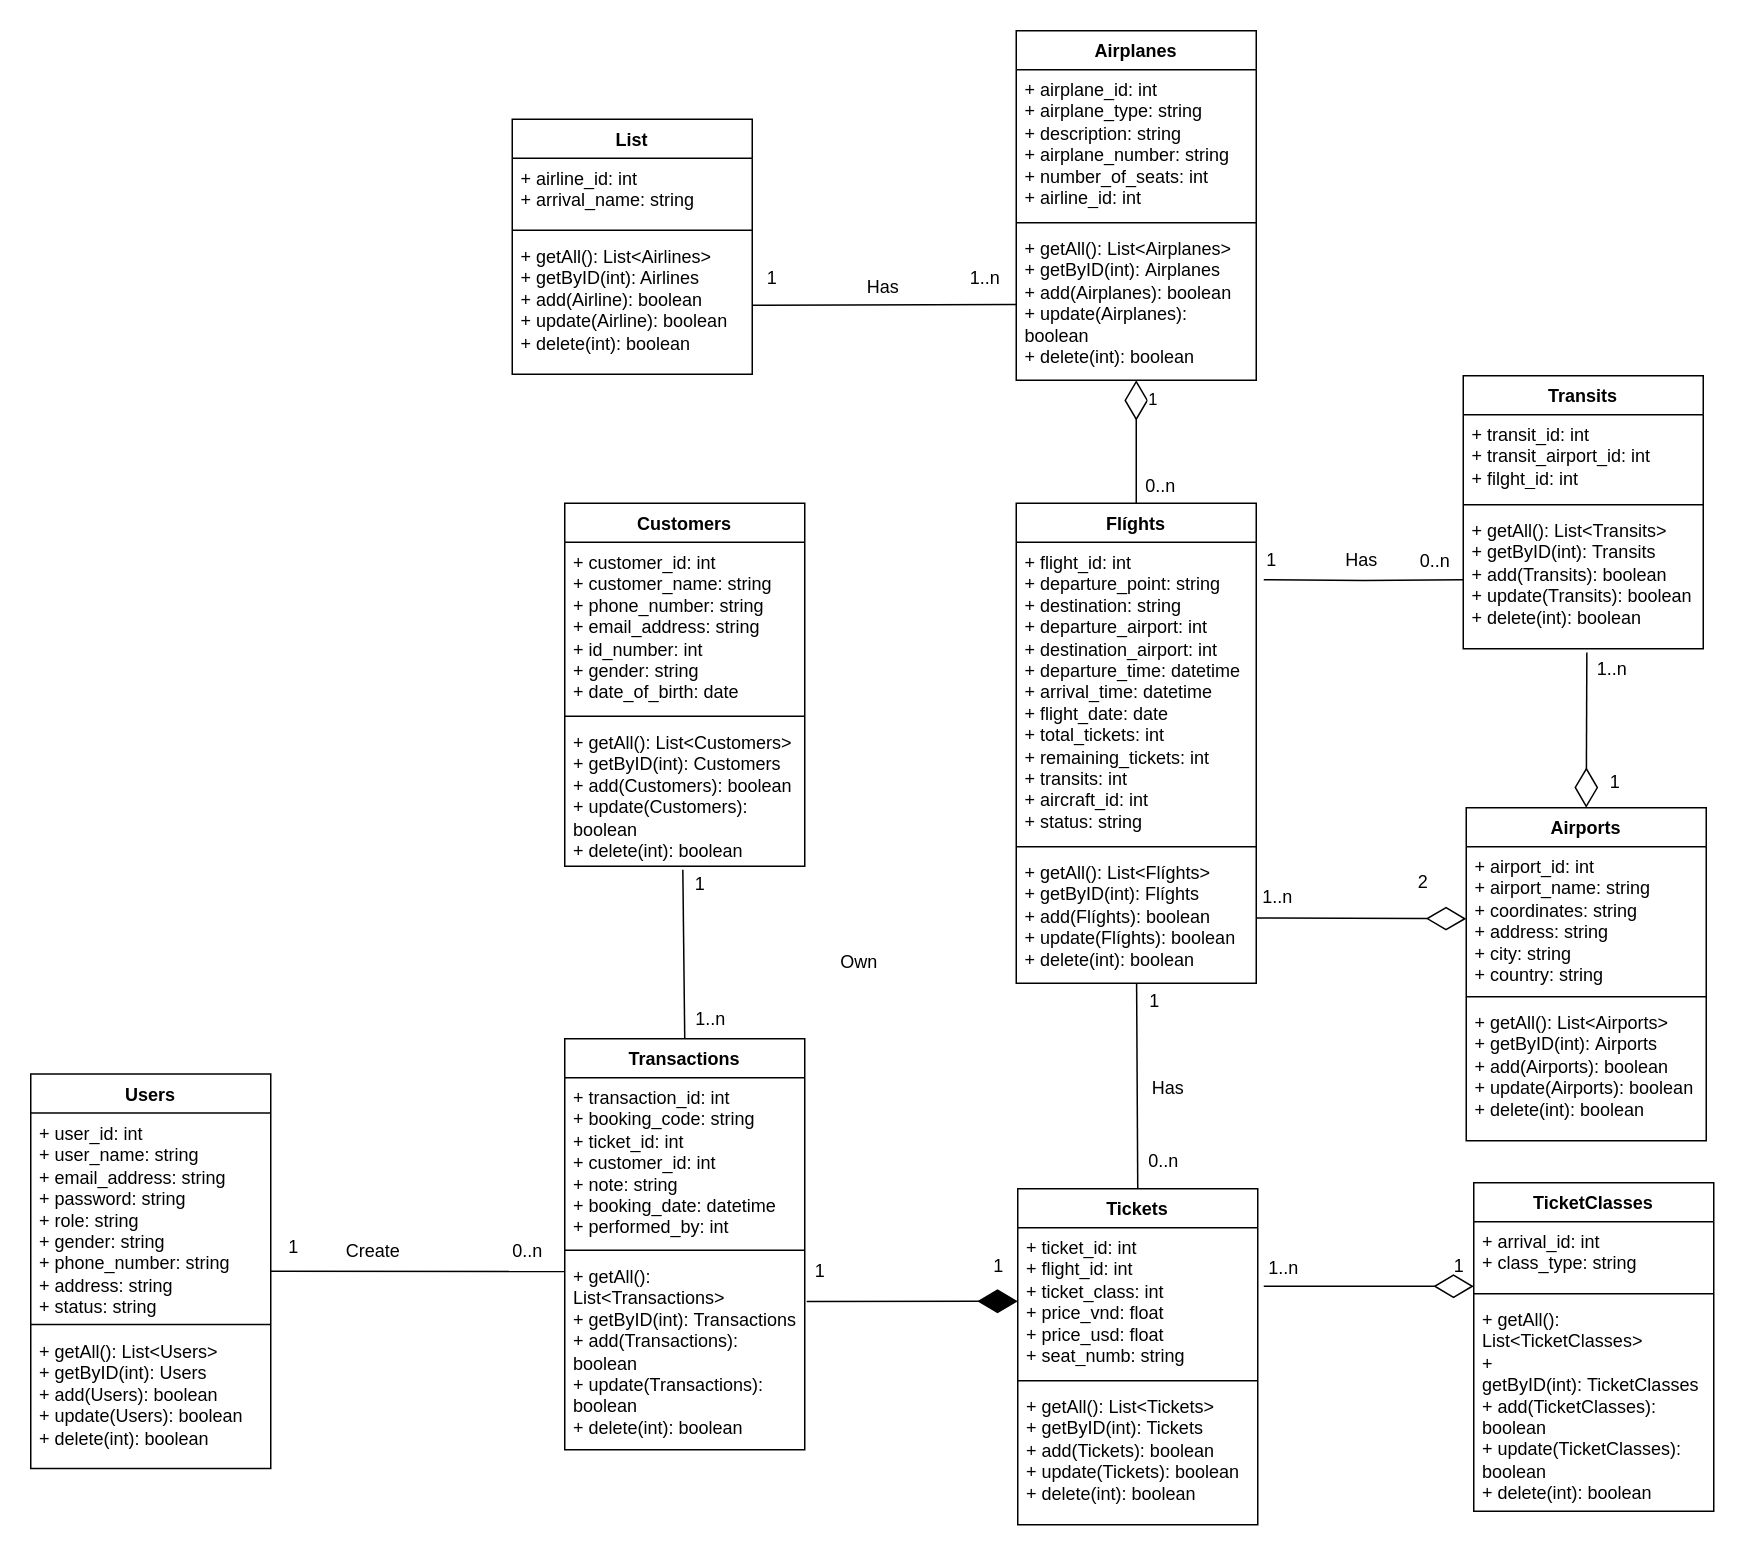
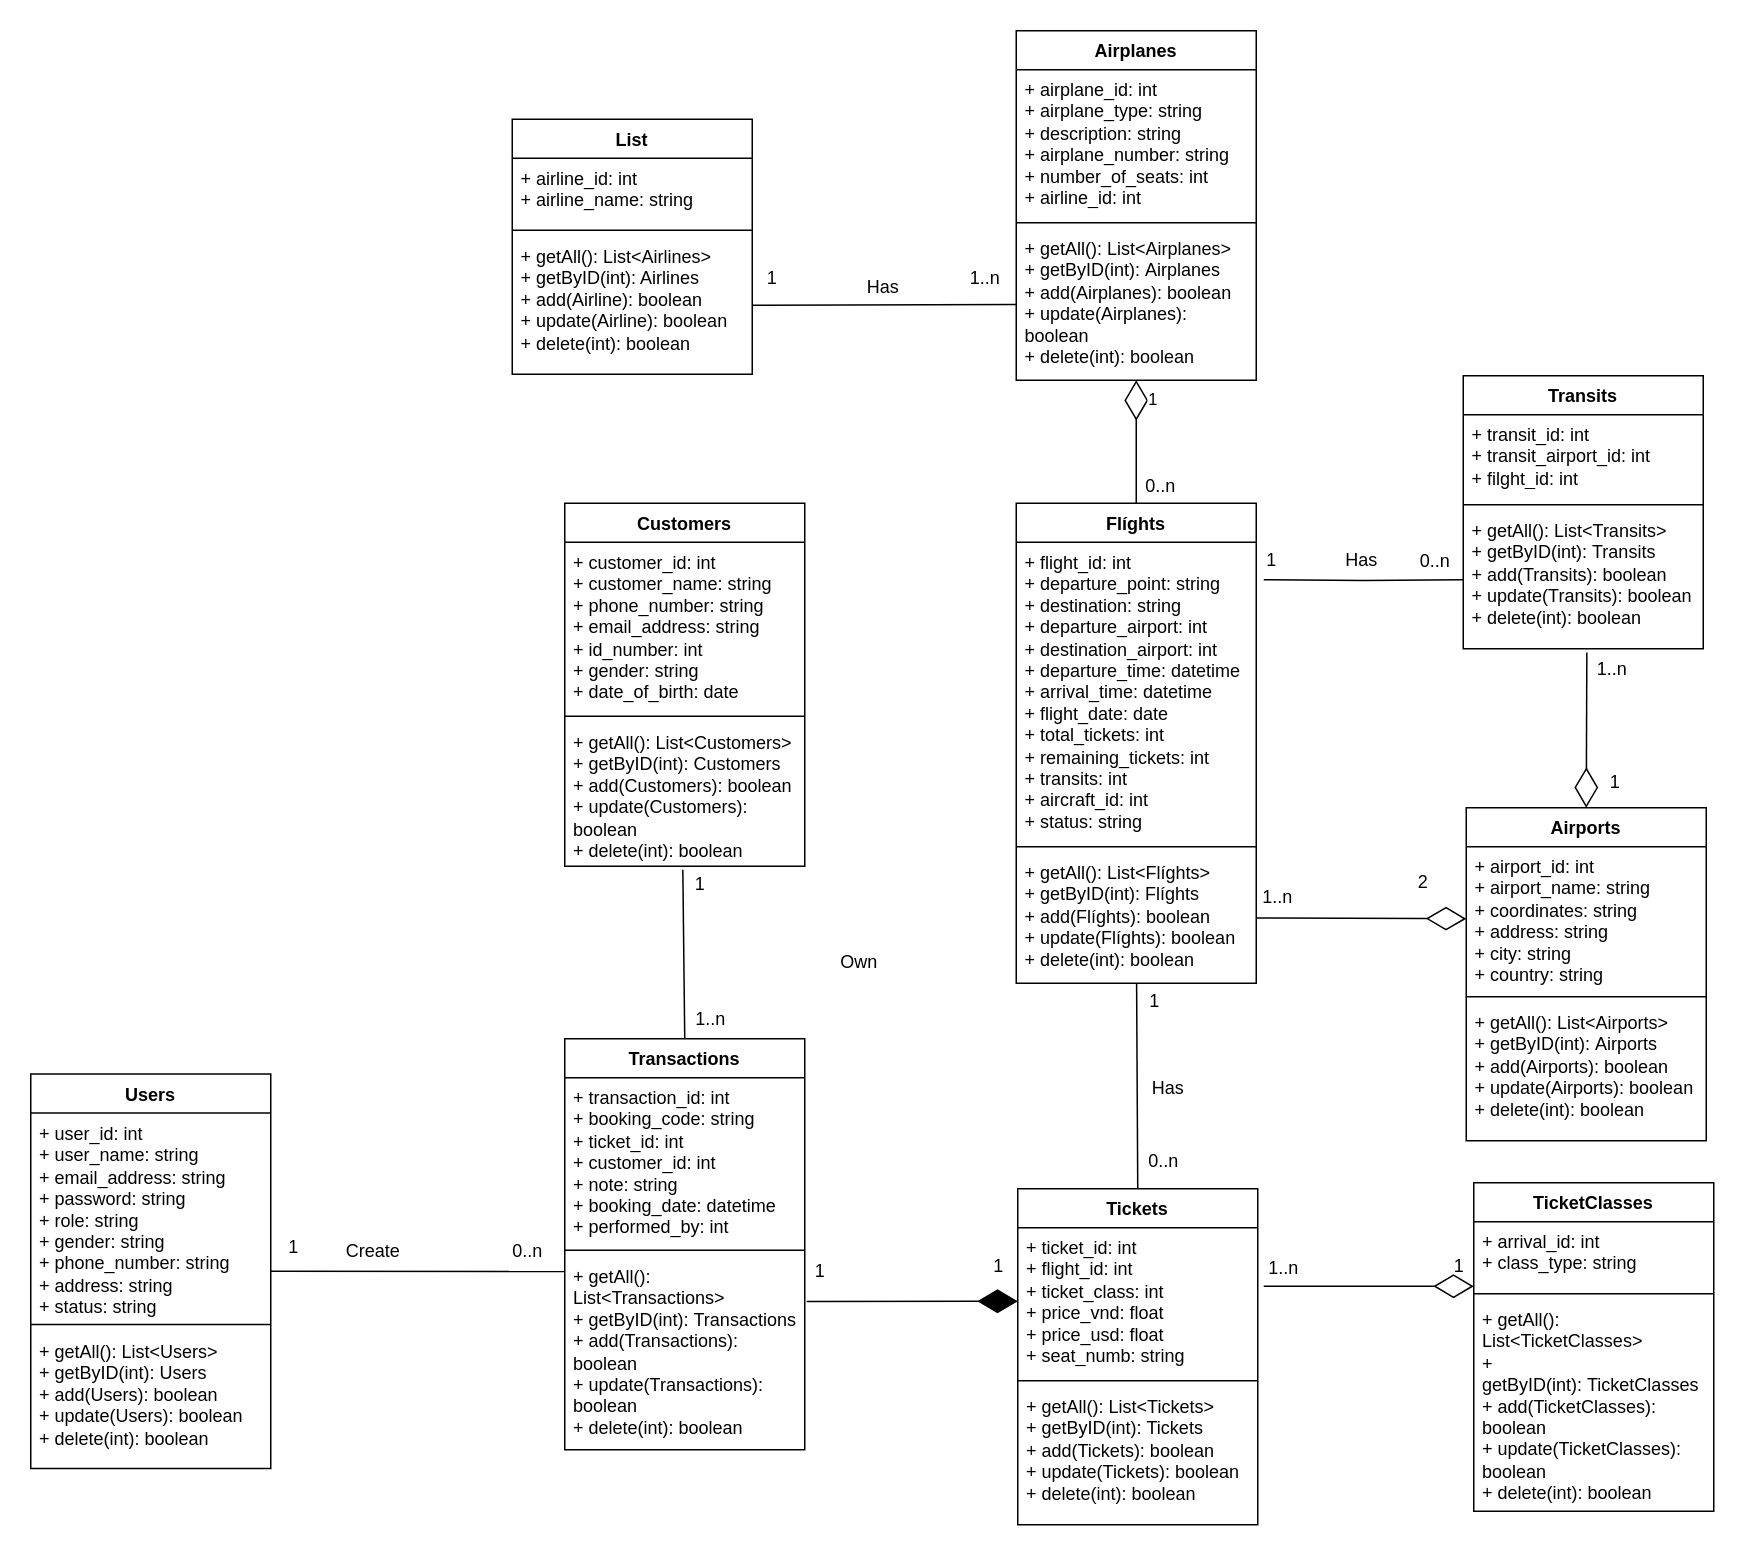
node "+ airline_id: int + arrival_name: string": label "+ airline_id: int + arrival_name: string" -> "+ airline_id: int + airline_name: string"
